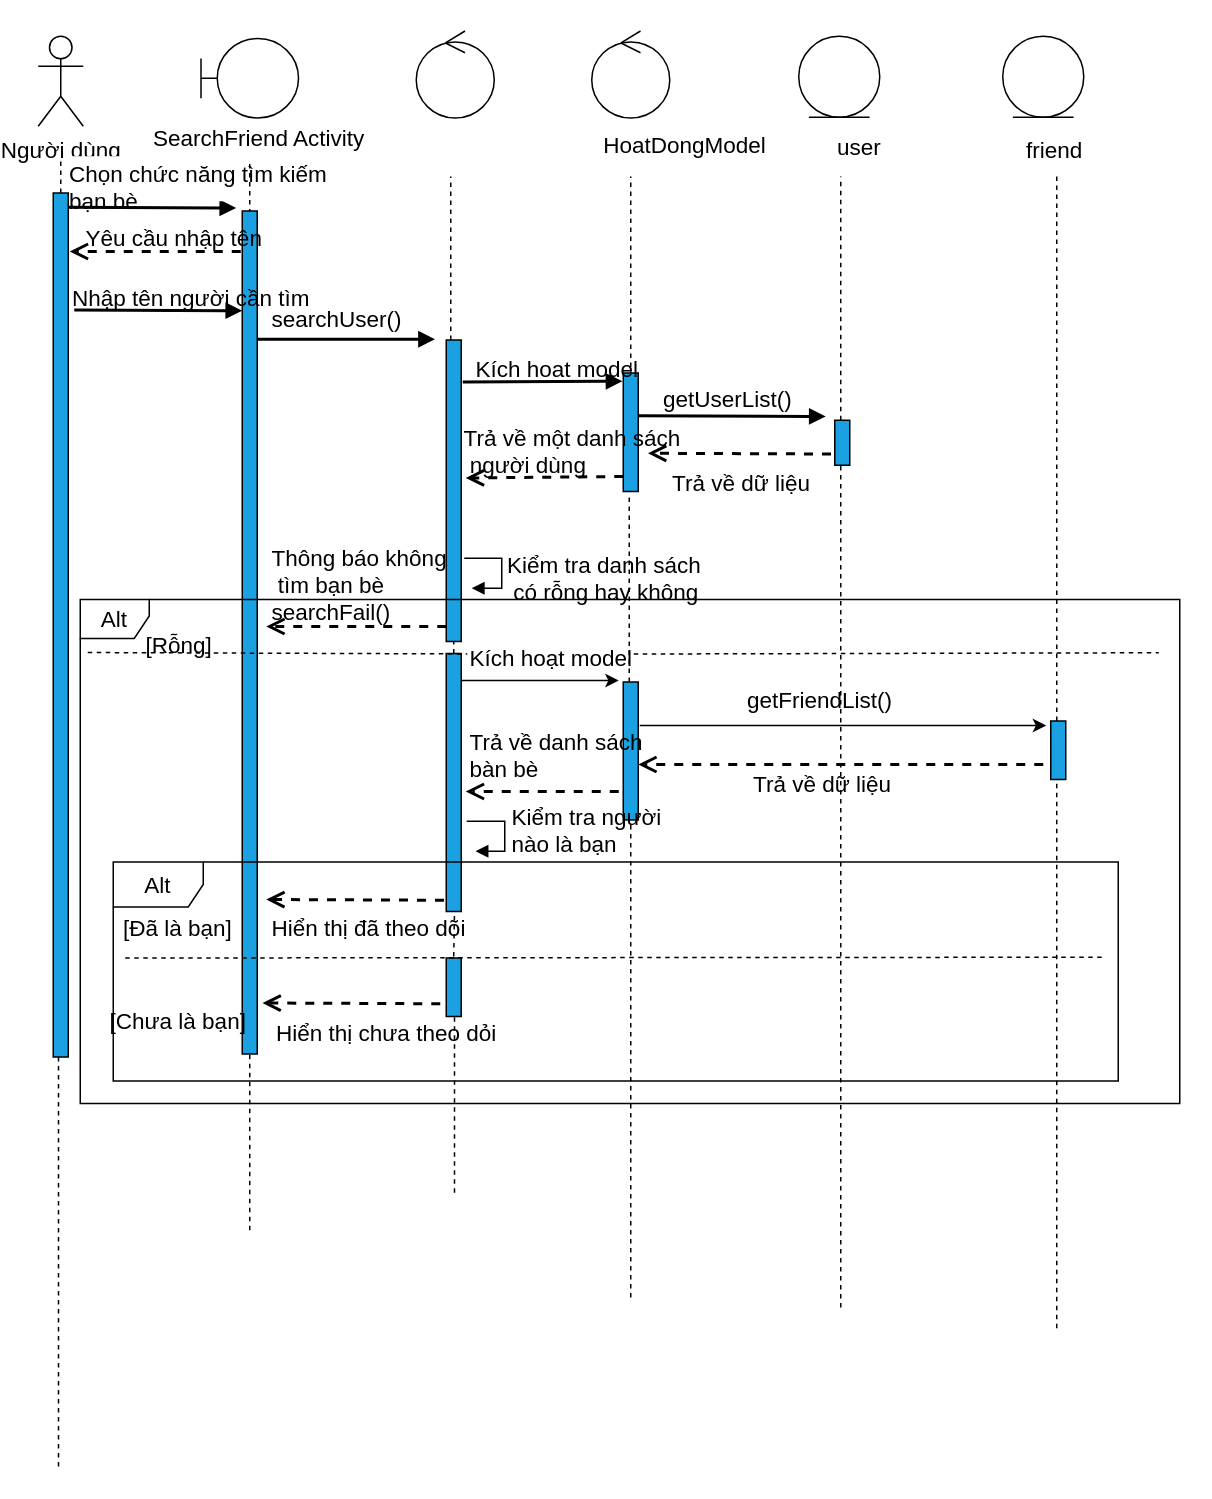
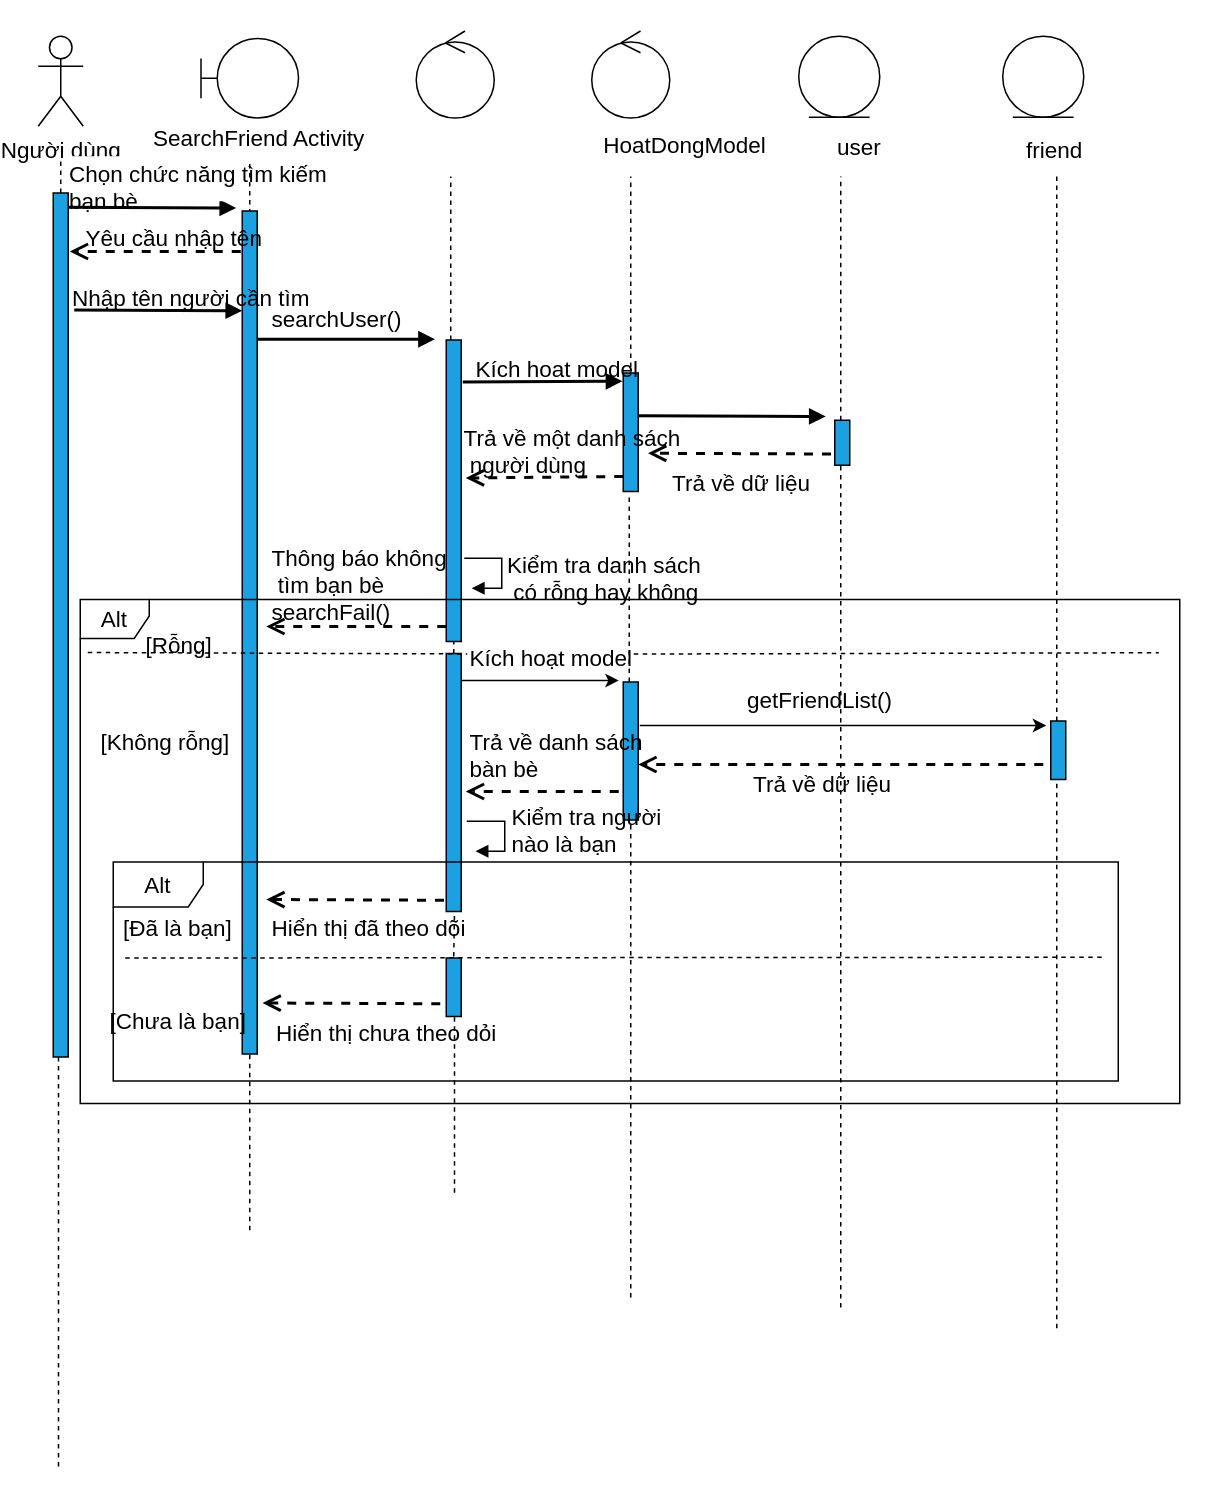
node "getUserList()": removed
node "[Không rỗng]": added
